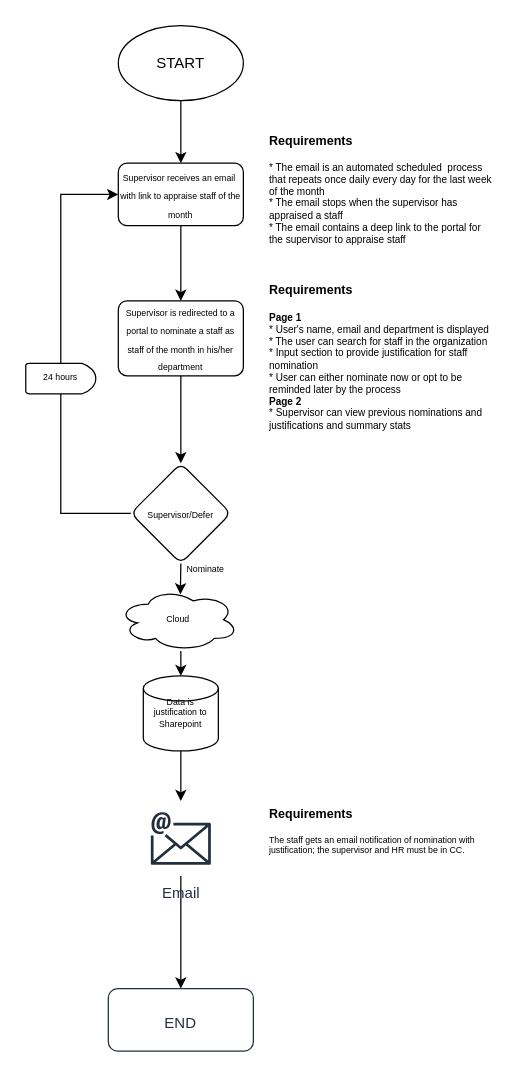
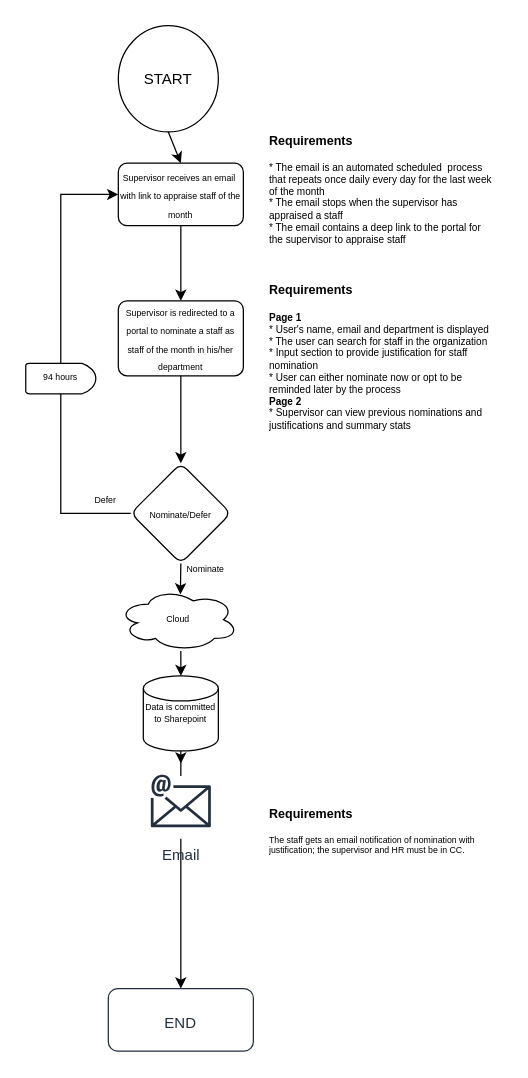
node "START": size 125x75 -> 100x106
node "24 hours": label "24 hours" -> "94 hours"
node "Defer": added
node "Supervisor/Defer": label "Supervisor/Defer" -> "Nominate/Defer"
node "Data is justification to Sharepoint": label "Data is justification to Sharepoint" -> "Data is committed to Sharepoint"
node "Email": moved (181, 838) -> (181, 801)
